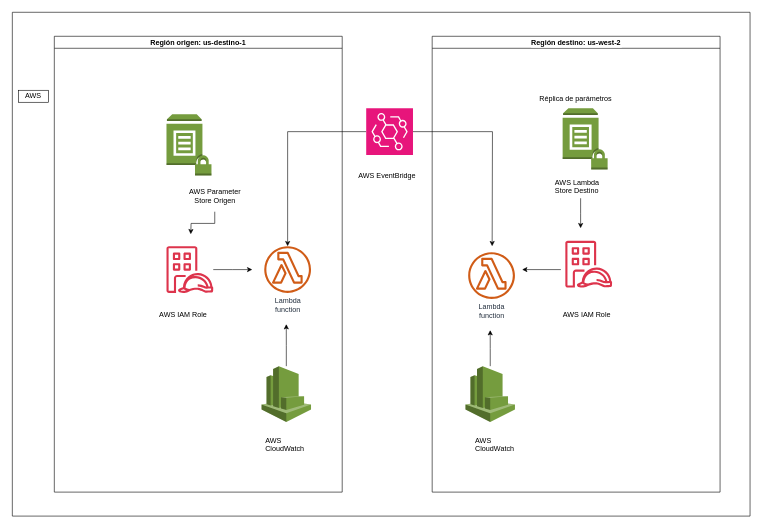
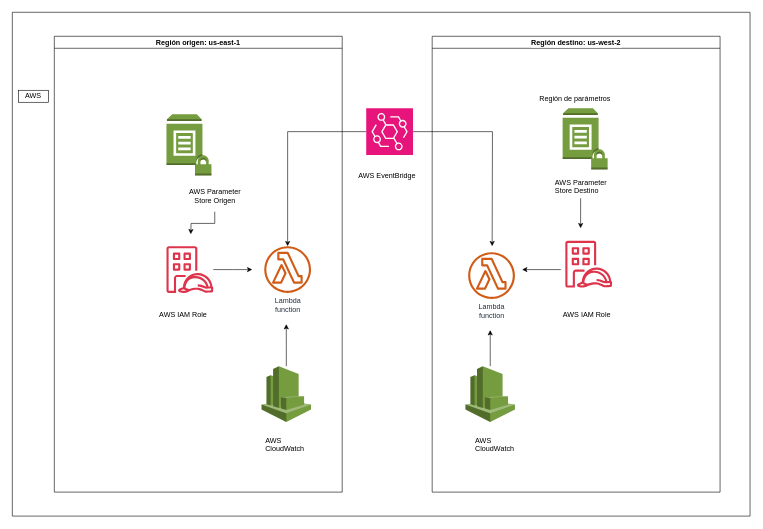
node "Región origen: us-destino-1": label "Región origen: us-destino-1" -> "Región origen: us-east-1"
node "Réplica de parámetros": label "Réplica de parámetros" -> "Región de parámetros"
node "AWS Lambda Store Destino": label "AWS Lambda Store Destino" -> "AWS Parameter Store Destino"
